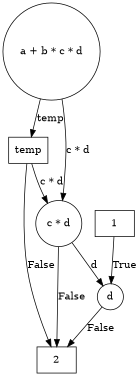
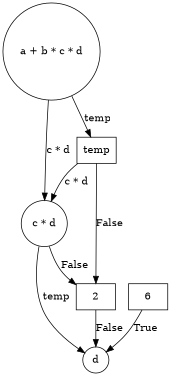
node "1": label "1" -> "6"
edge "c * d" -> "d": label "d" -> "temp"
edge "d" -> "2": reversed
